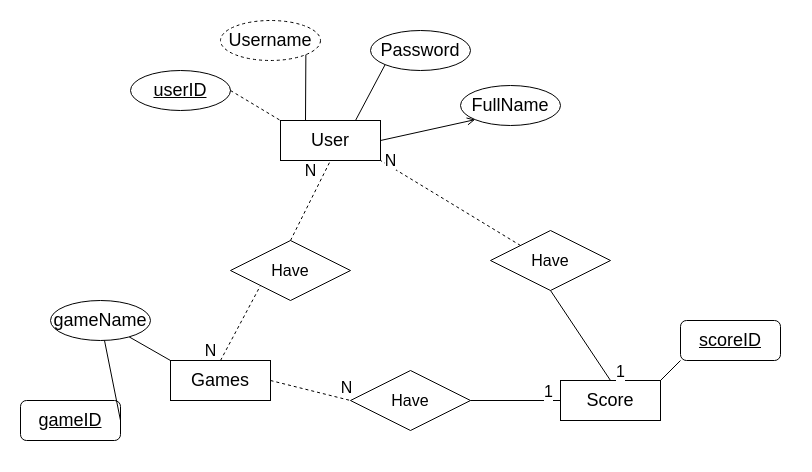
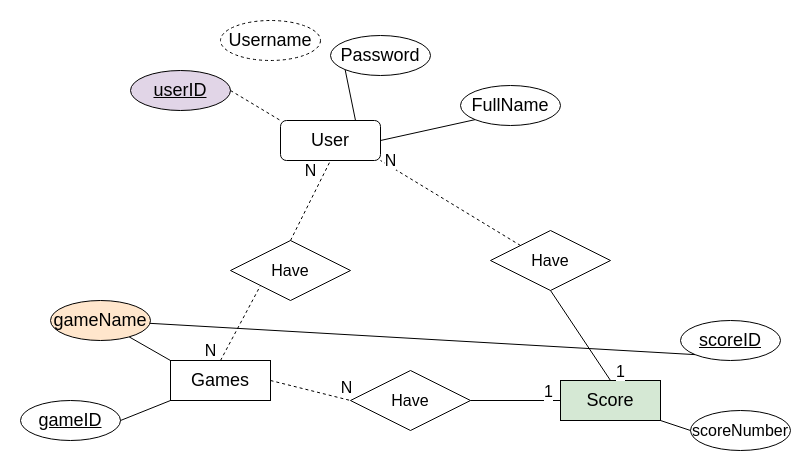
node "Password": moved (421, 51) -> (381, 56)
edge "Username" -- "User": removed
node "userID": fillcolor #ffffff -> #e1d5e7
edge "User" -> "FullName": arrowhead open -> none
node "User": shape rectangle -> rounded rectangle
node "gameName": fillcolor #ffffff -> #ffe6cc
node "scoreID": shape rounded rectangle -> ellipse
edge "scoreID" -- "Score": now "scoreID" -- "gameName"
edge "gameName" -- "gameID": now "Games" -- "gameID"
node "Score": fillcolor #ffffff -> #d5e8d4
node "gameID": shape rounded rectangle -> ellipse
edge "Score" -- "scoreNumber": added
node "scoreNumber": added
